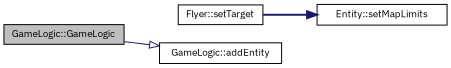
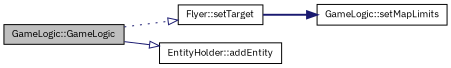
node "Entity::setMapLimits": label "Entity::setMapLimits" -> "GameLogic::setMapLimits"
edge "GameLogic::GameLogic" -> "Flyer::setTarget": added
node "GameLogic::addEntity": label "GameLogic::addEntity" -> "EntityHolder::addEntity"
